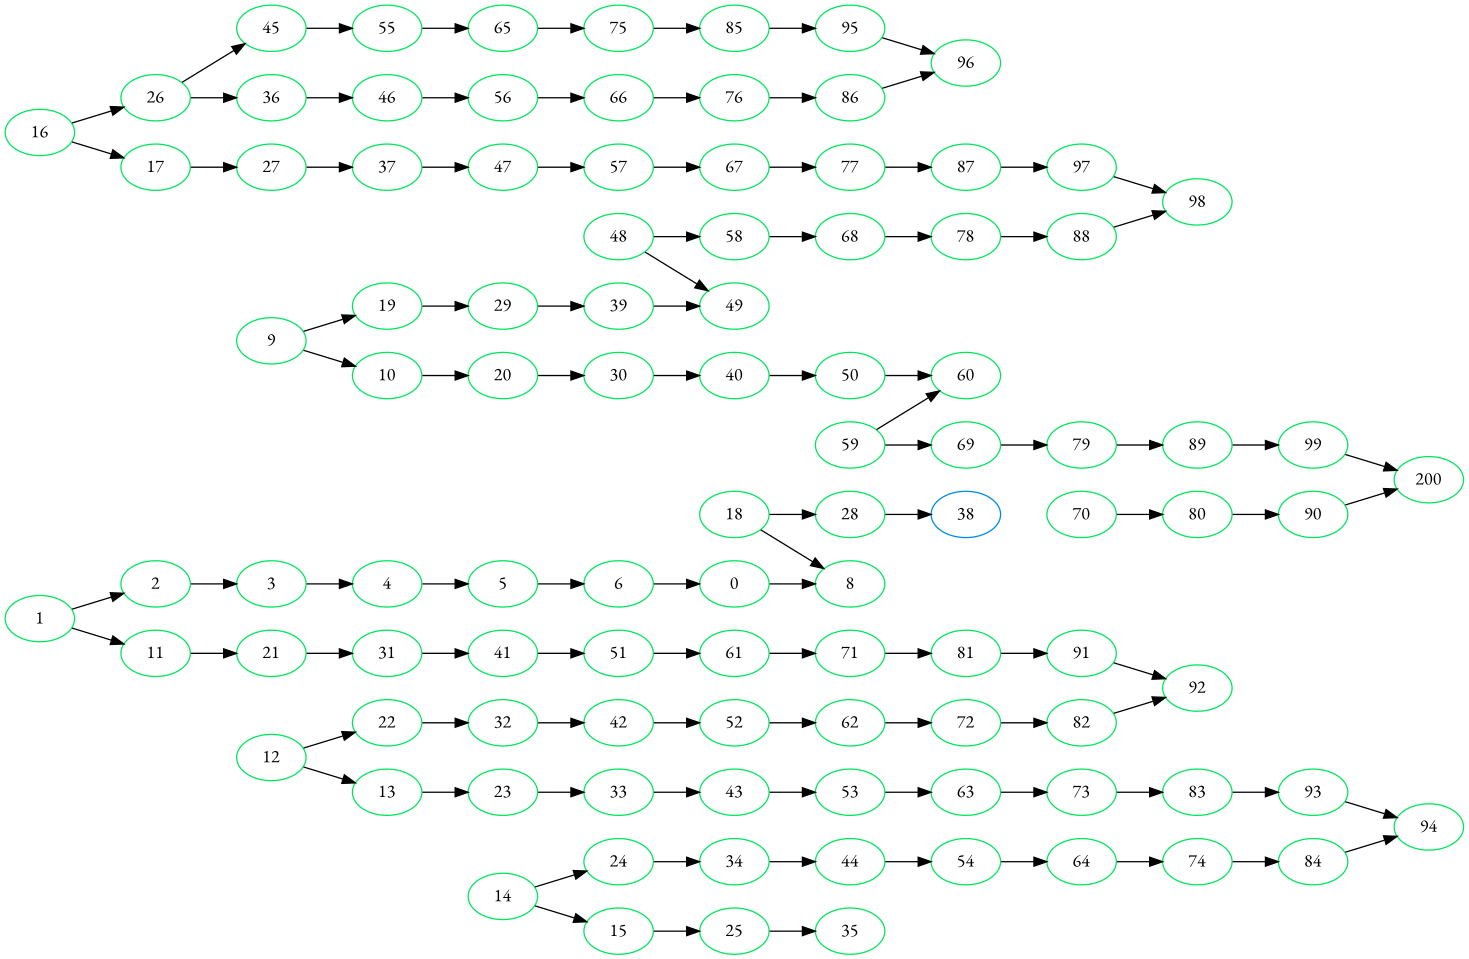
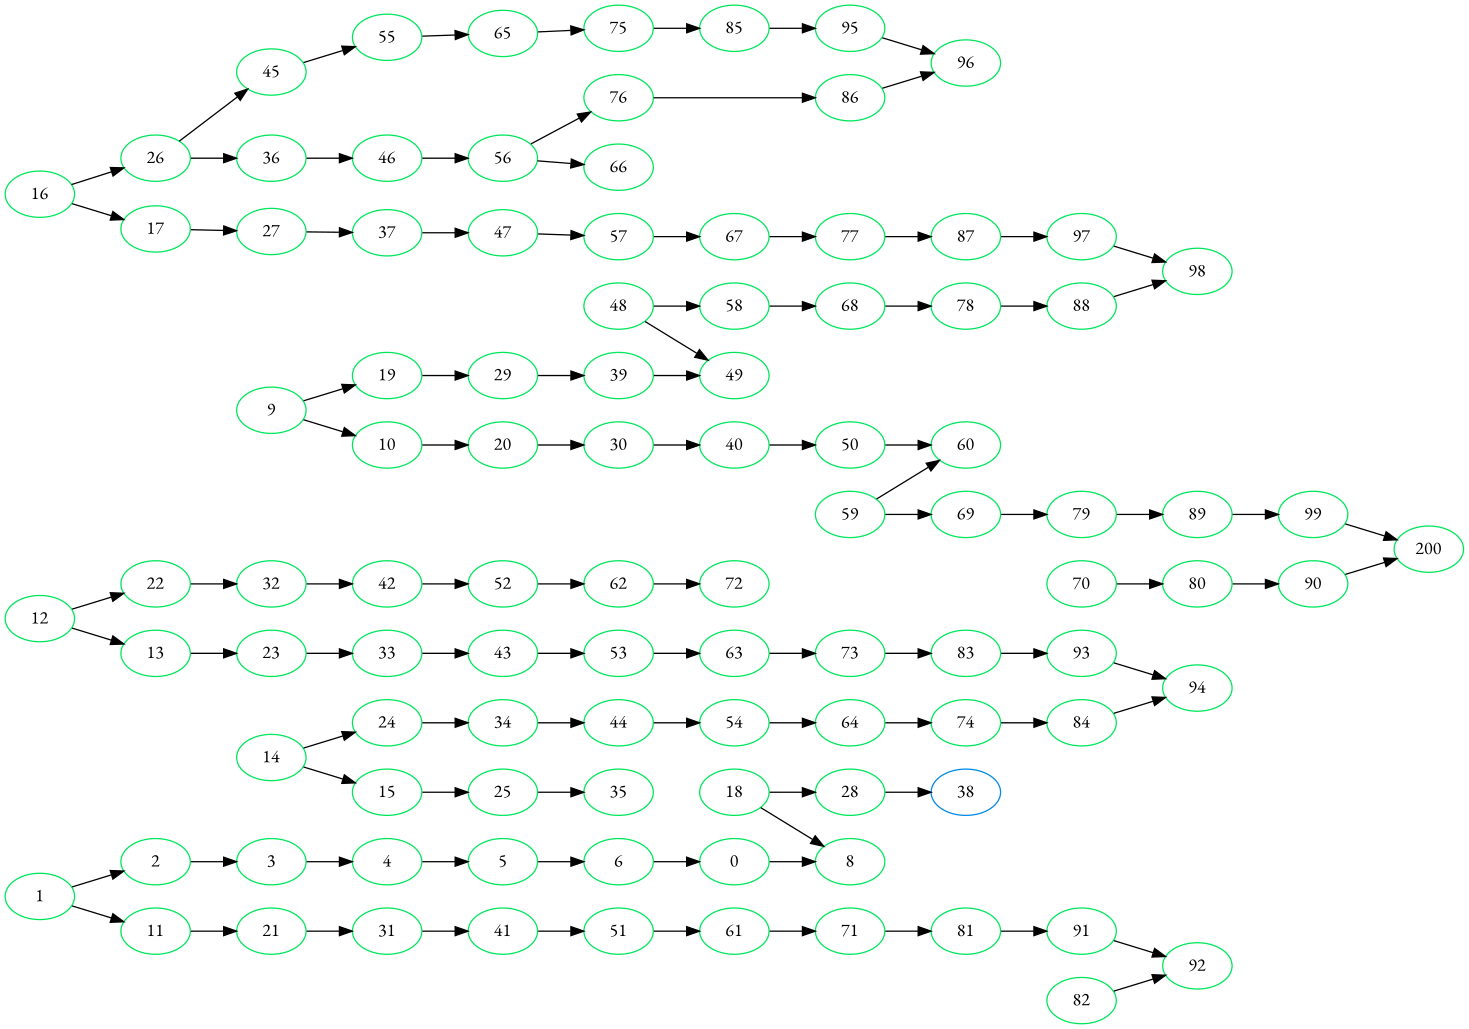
edge "66" -> "76": now "56" -> "76"
edge "72" -> "82": removed
